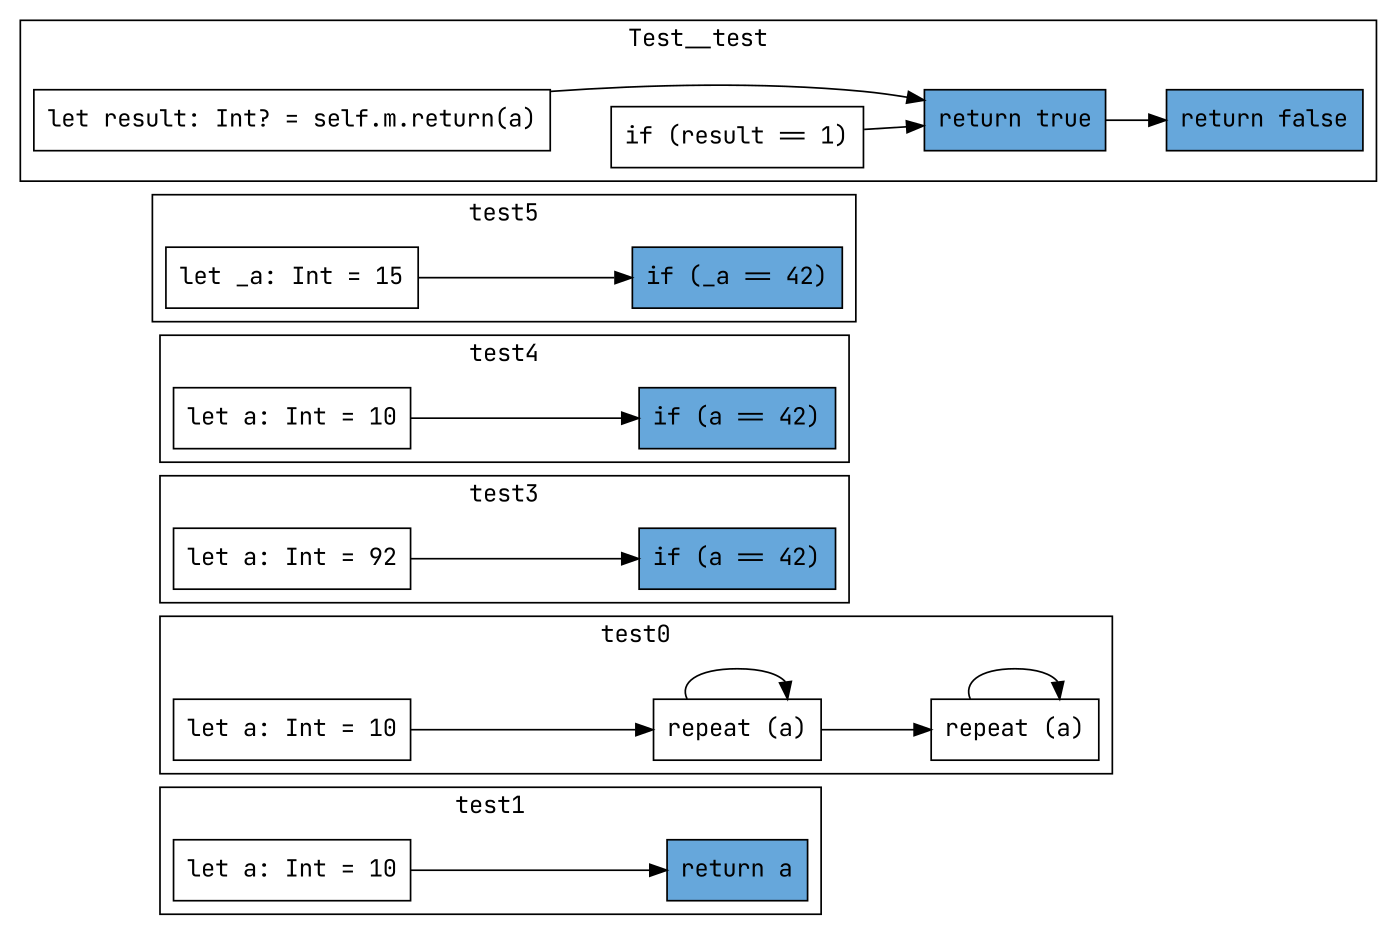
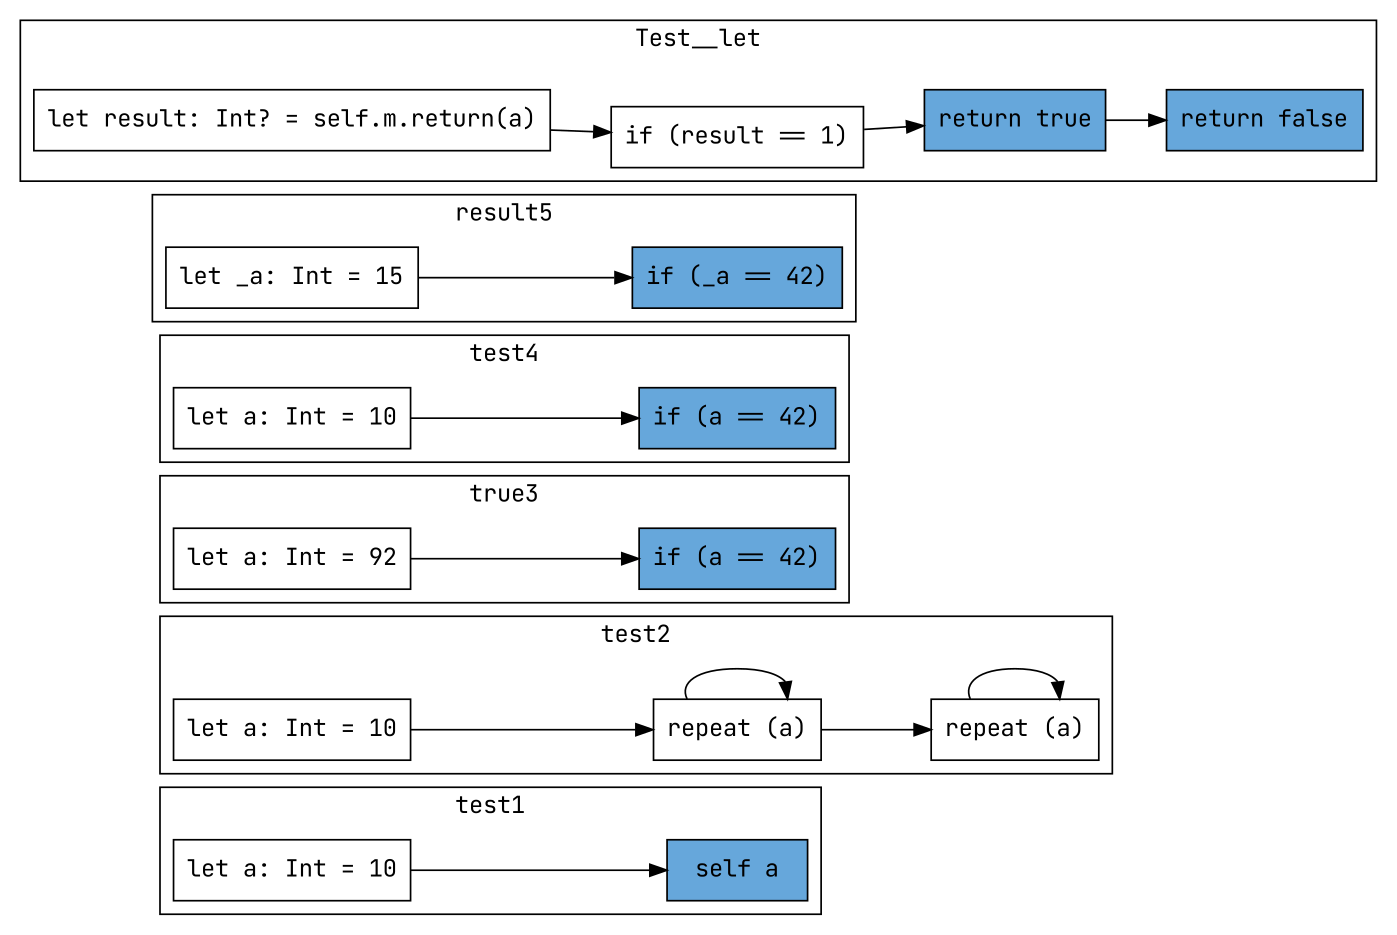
cluster "Test__test": label "Test__test" -> "Test__let"
edge "let result: Int? = self.m.return(a)" -> "return true": now "let result: Int? = self.m.return(a)" -> "if (result == 1)"
cluster "test5": label "test5" -> "result5"
cluster "test3": label "test3" -> "true3"
cluster "test0": label "test0" -> "test2"
node "return a": label "return a" -> "self a"
